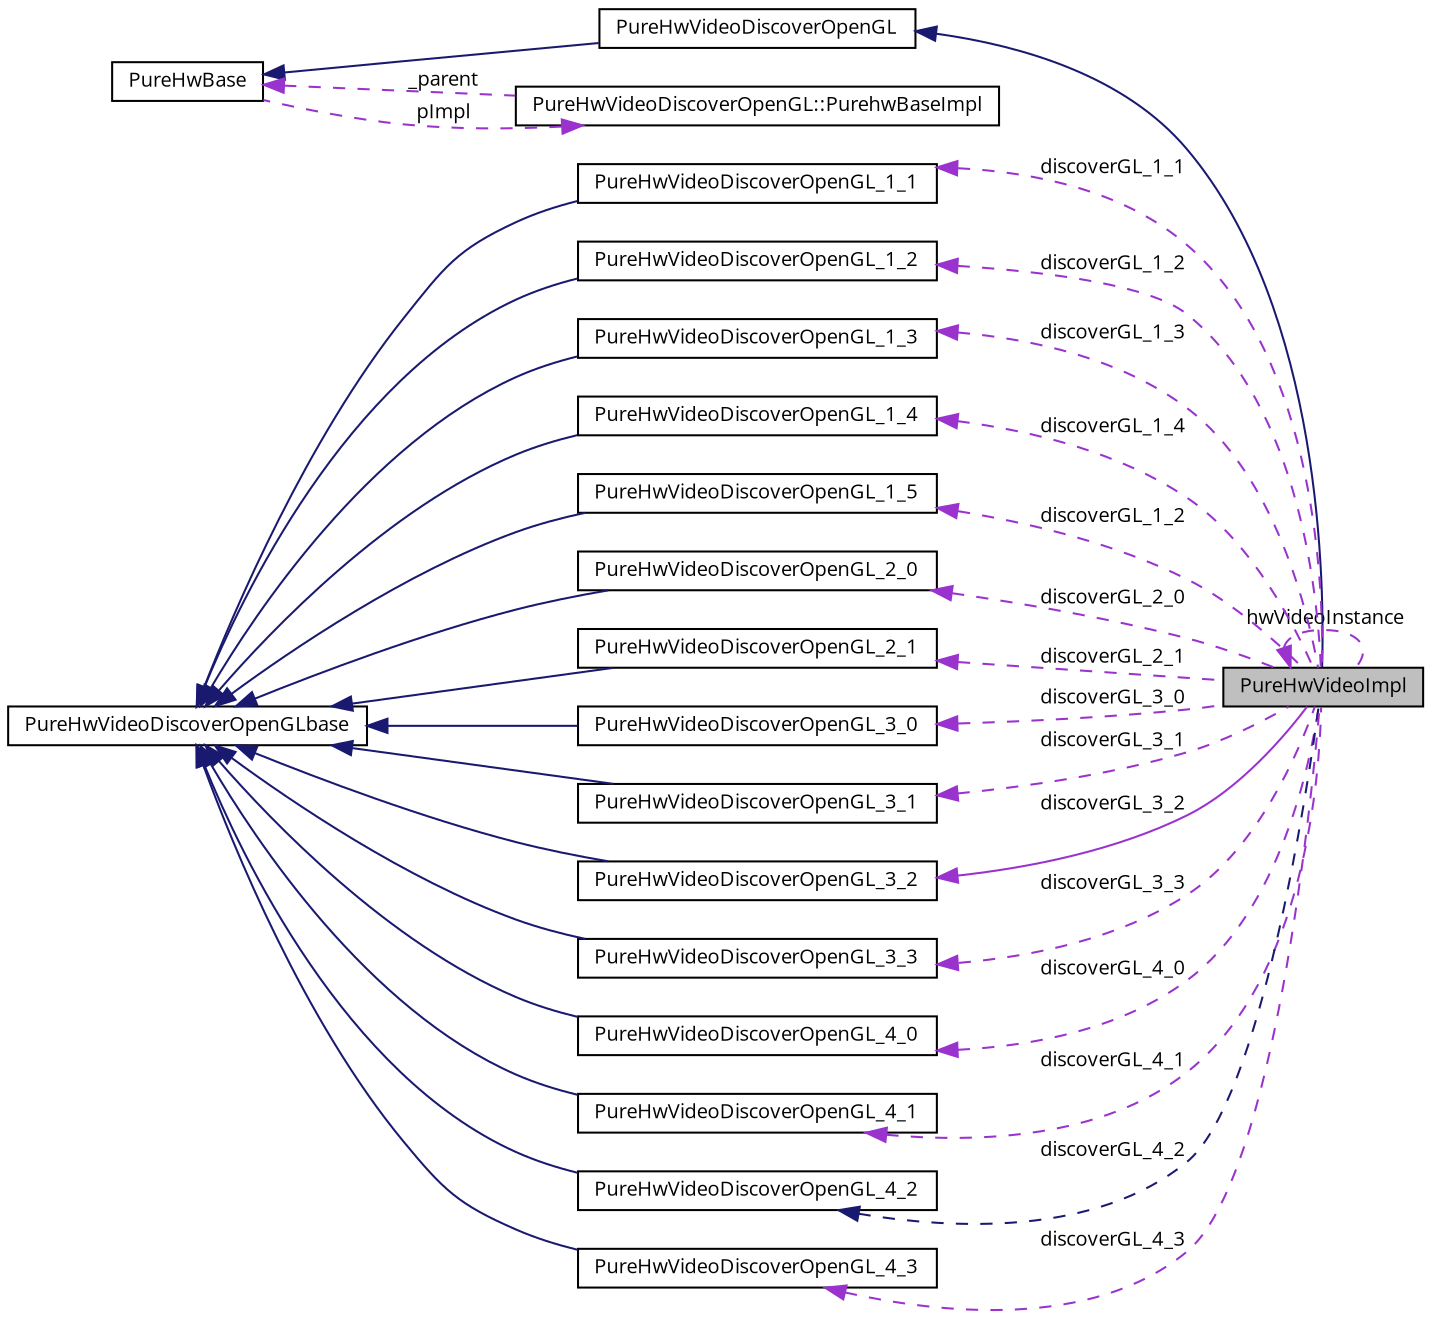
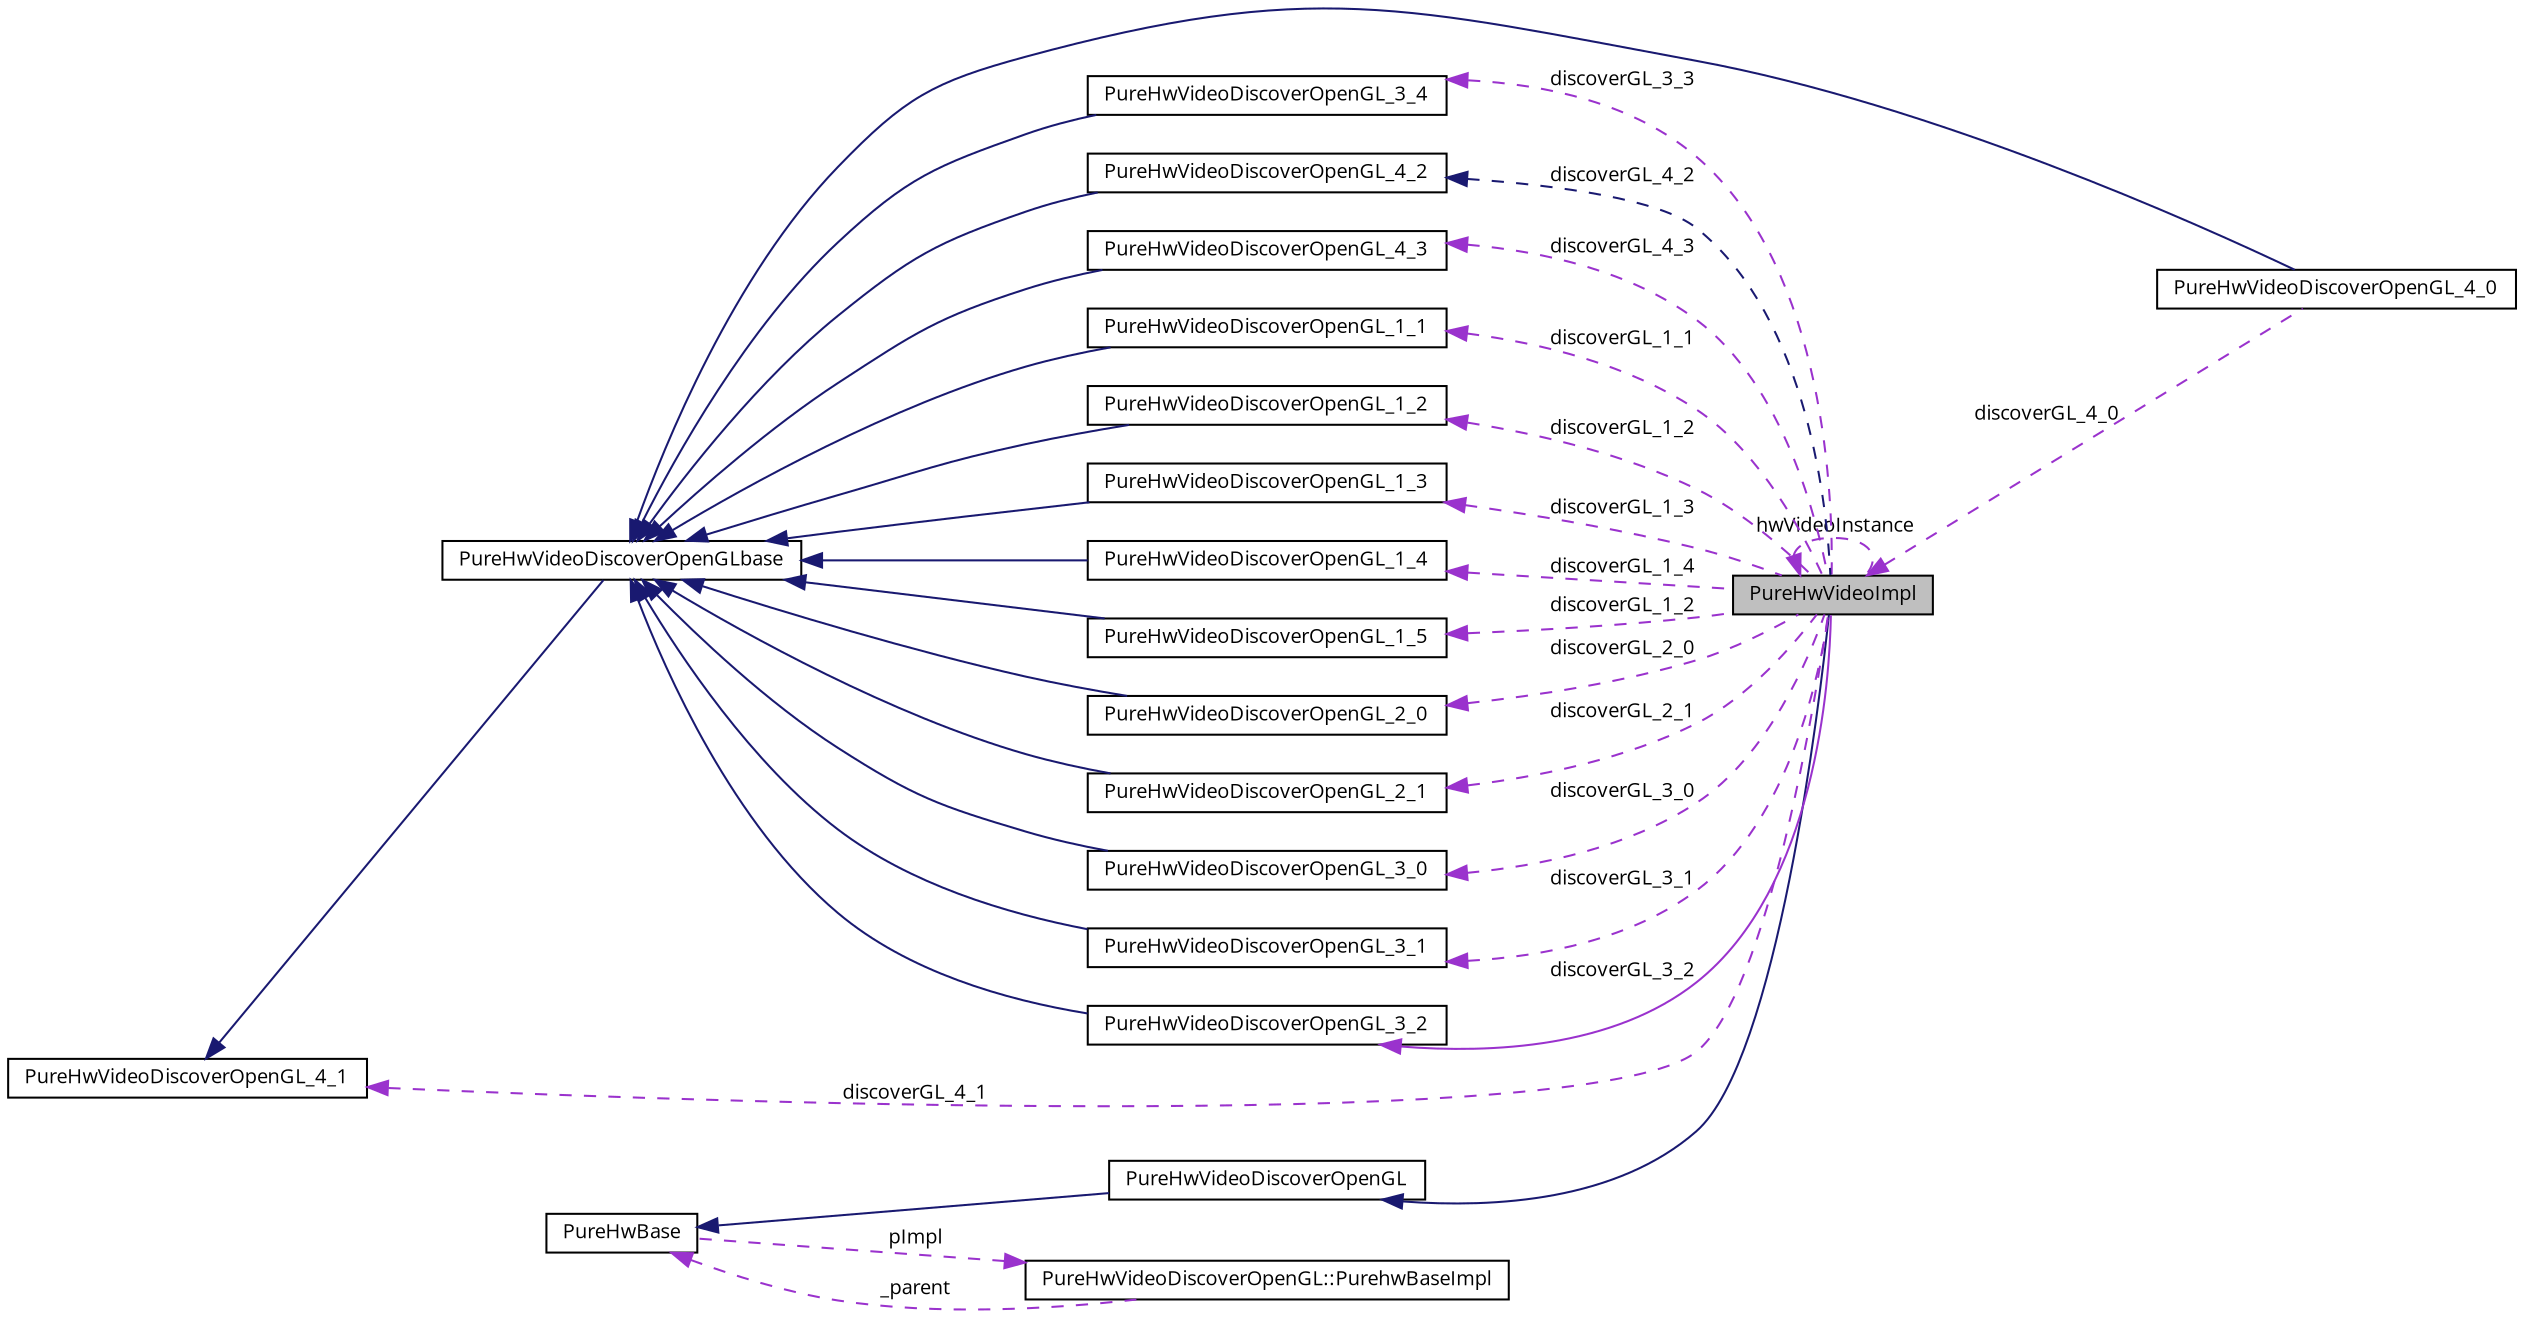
node "PureHwVideoDiscoverOpenGL_3_3": label "PureHwVideoDiscoverOpenGL_3_3" -> "PureHwVideoDiscoverOpenGL_3_4"
edge "PureHwVideoImpl" -> "PureHwVideoDiscoverOpenGL_4_0": reversed
edge "PureHwVideoDiscoverOpenGL_4_1" -> "PureHwVideoDiscoverOpenGLbase": reversed
